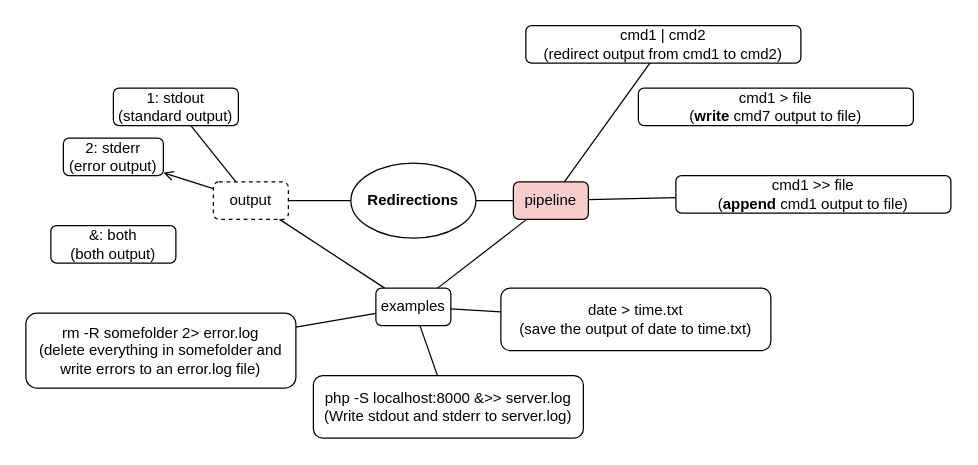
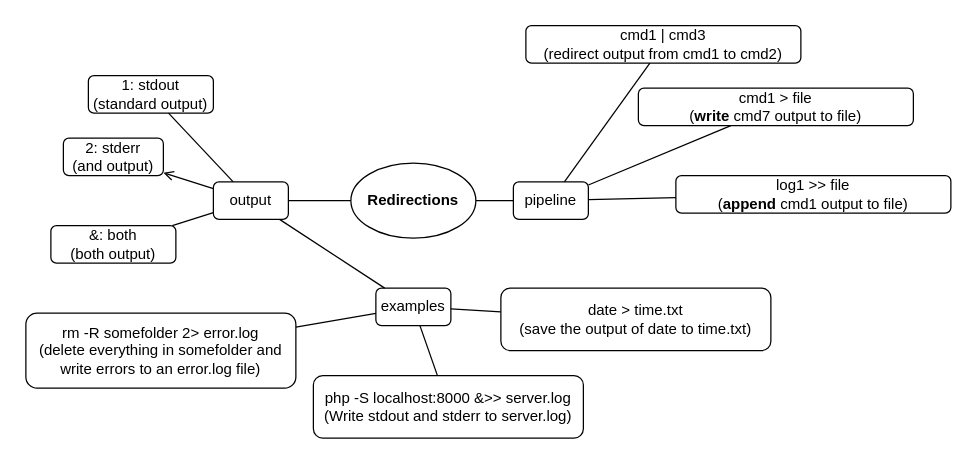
node "cmd1 | cmd2 (redirect output from cmd1 to cmd2)": label "cmd1 | cmd2 (redirect output from cmd1 to cmd2)" -> "cmd1 | cmd3 (redirect output from cmd1 to cmd2)"
node "1: stdout (standard output)": moved (176, 107) -> (151, 94)
edge "cmd1 > file (write cmd7 output to file)" -- "pipeline": added
node "2: stderr (error output)": label "2: stderr (error output)" -> "2: stderr (and output)"
node "cmd1 >> file (append cmd1 output to file)": label "cmd1 >> file (append cmd1 output to file)" -> "log1 >> file (append cmd1 output to file)"
node "output": style dashed -> solid
node "pipeline": fillcolor #f8cecc -> #ffffff
edge "output" -- "&: both (both output)": added
edge "pipeline" -- "examples": removed
